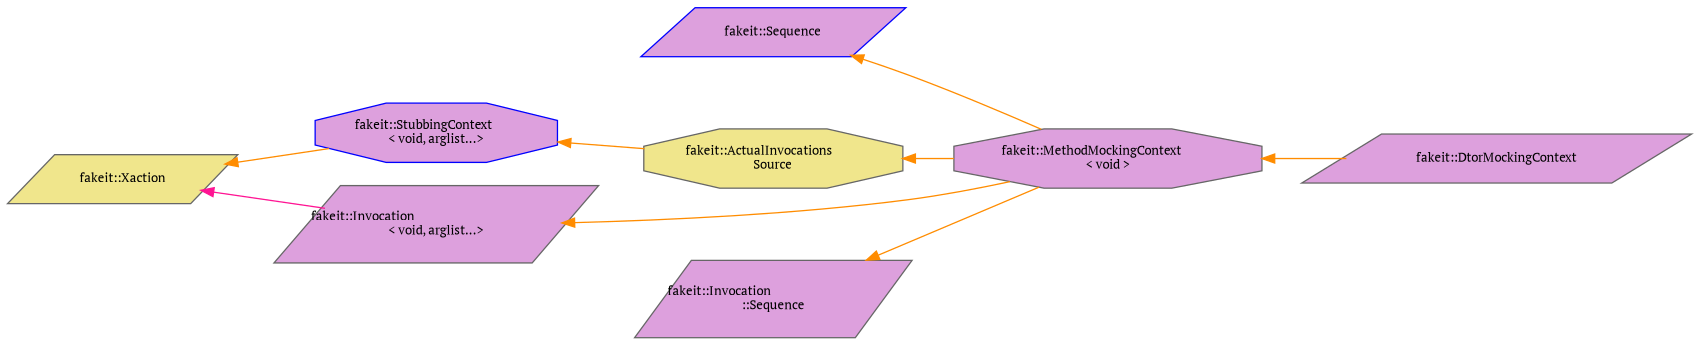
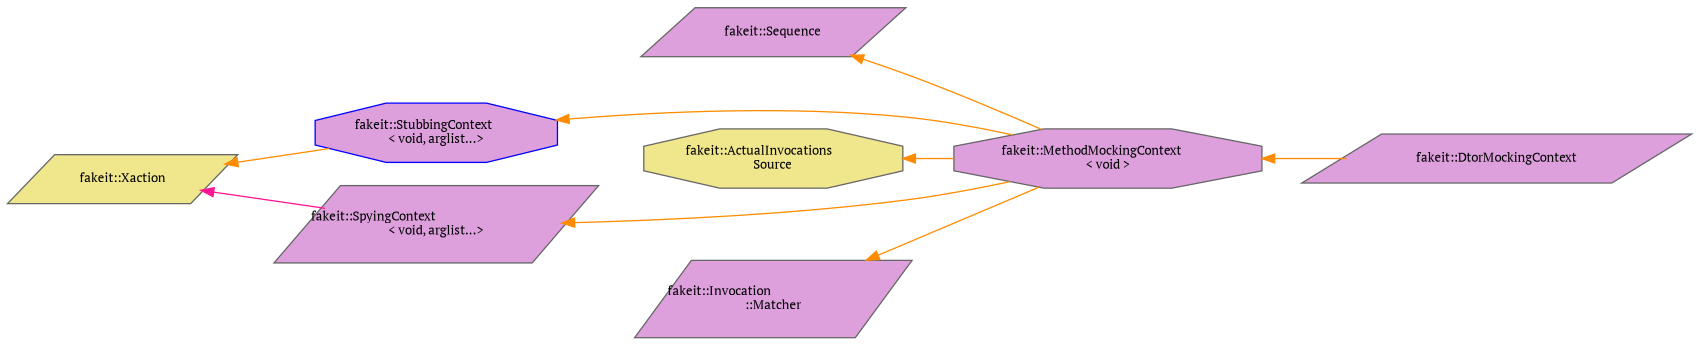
node "fakeit::Sequence": color blue -> gray40
edge "fakeit::ActualInvocations Source" -> "fakeit::StubbingContext < void, arglist...>": now "fakeit::MethodMockingContext < void >" -> "fakeit::StubbingContext < void, arglist...>"
node "fakeit::Invocation < void, arglist...>": label "fakeit::Invocation < void, arglist...>" -> "fakeit::SpyingContext < void, arglist...>"
node "fakeit::Invocation ::Sequence": label "fakeit::Invocation ::Sequence" -> "fakeit::Invocation ::Matcher"
